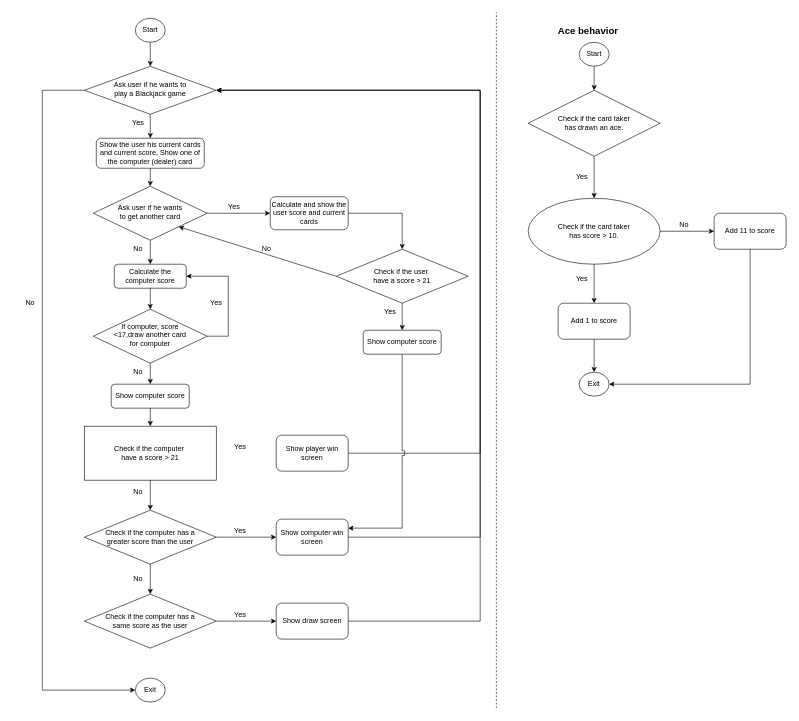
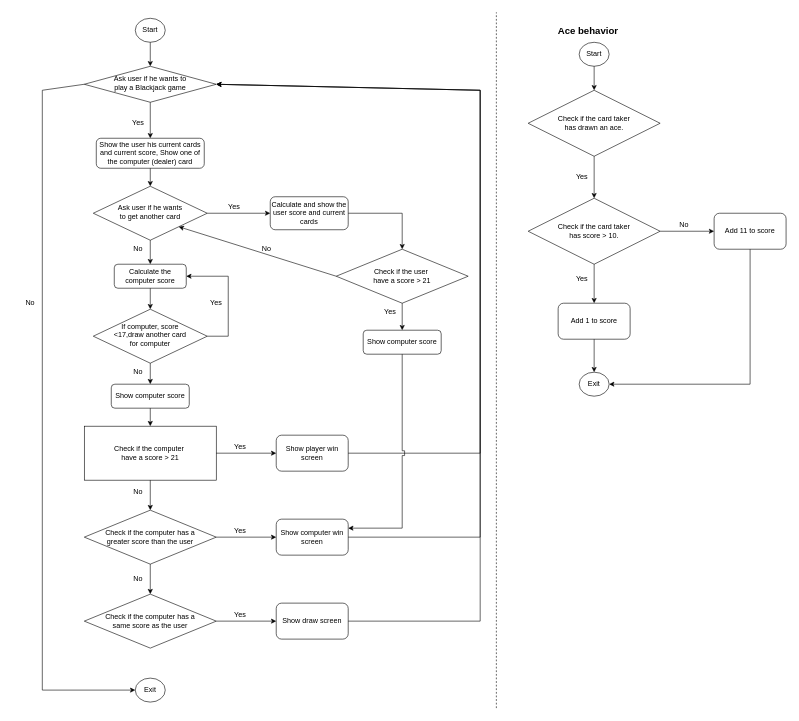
node "Ask user if he wants to play a Blackjack game": size 132x48 -> 132x36
node "Check if the card taker has score > 10.": shape ellipse -> diamond
edge "Check if the computer have a score > 21" -> "Show player win screen": added
